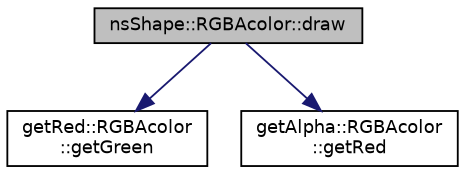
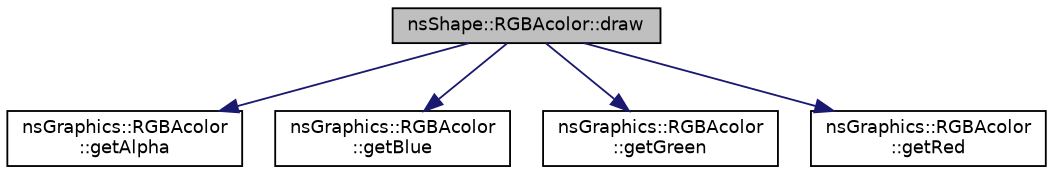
node "getRed::RGBAcolor ::getGreen": label "getRed::RGBAcolor ::getGreen" -> "nsGraphics::RGBAcolor ::getGreen"
node "nsGraphics::RGBAcolor ::getAlpha": added
node "getAlpha::RGBAcolor ::getRed": label "getAlpha::RGBAcolor ::getRed" -> "nsGraphics::RGBAcolor ::getRed"
node "nsGraphics::RGBAcolor ::getBlue": added
